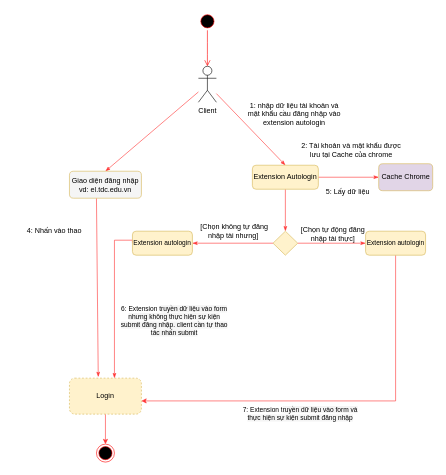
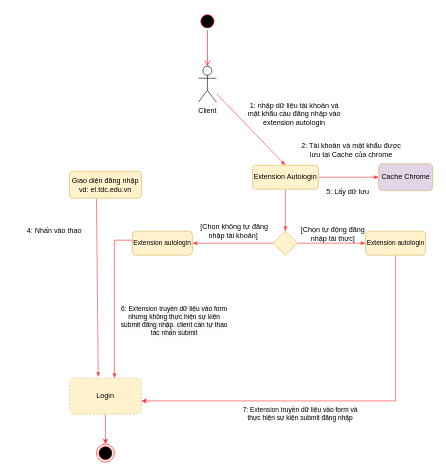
edge "Client" -> "Giao diện đăng nhậpvd: el.tdc.edu.vn": removed
node "Giao diện đăng nhậpvd: el.tdc.edu.vn": fillcolor #f5f5f5 -> #fff2cc
node "5: Lấy dữ liệu": label "5: Lấy dữ liệu" -> "5: Lấy dữ lưu"
node "[Chọn không tự đăng nhập tài nhưng]": label "[Chọn không tự đăng nhập tài nhưng]" -> "[Chọn không tự đăng nhập tài khoản]"
